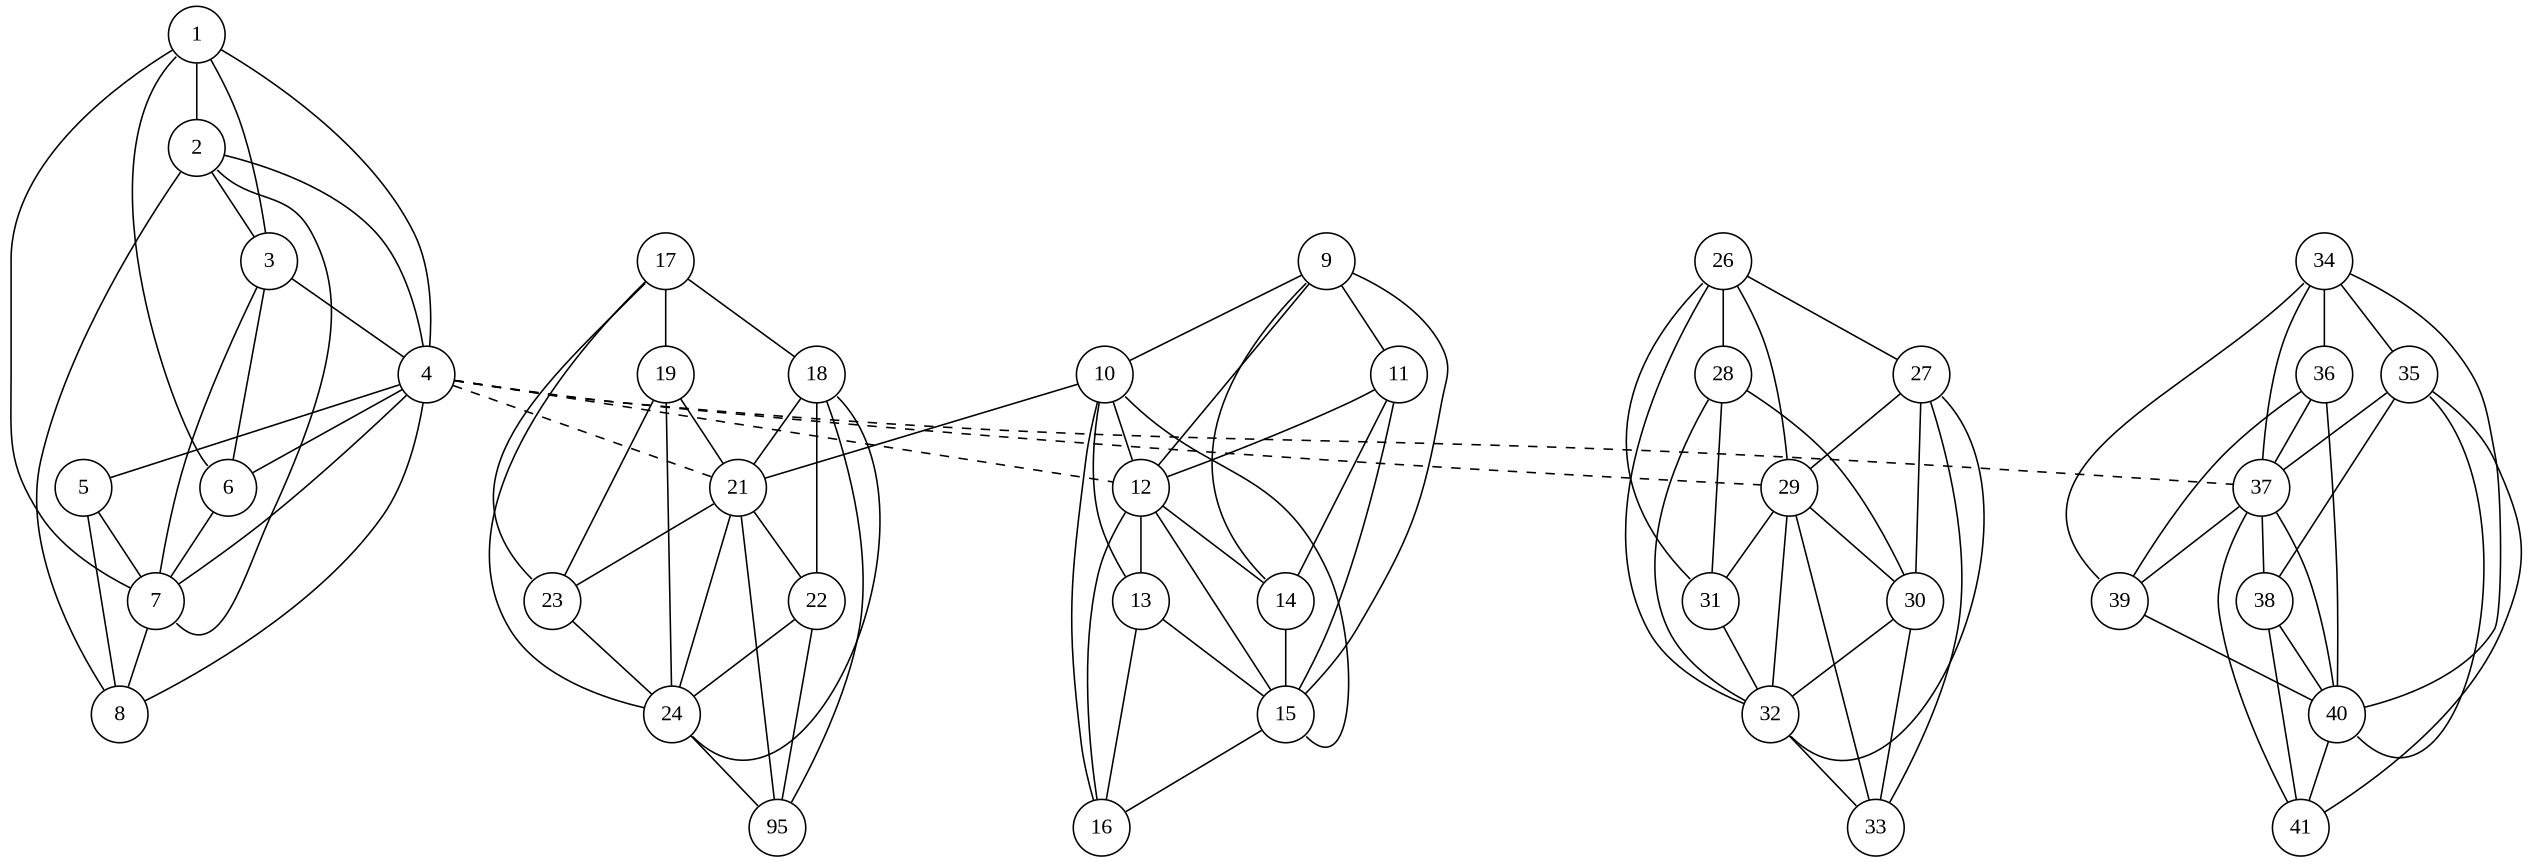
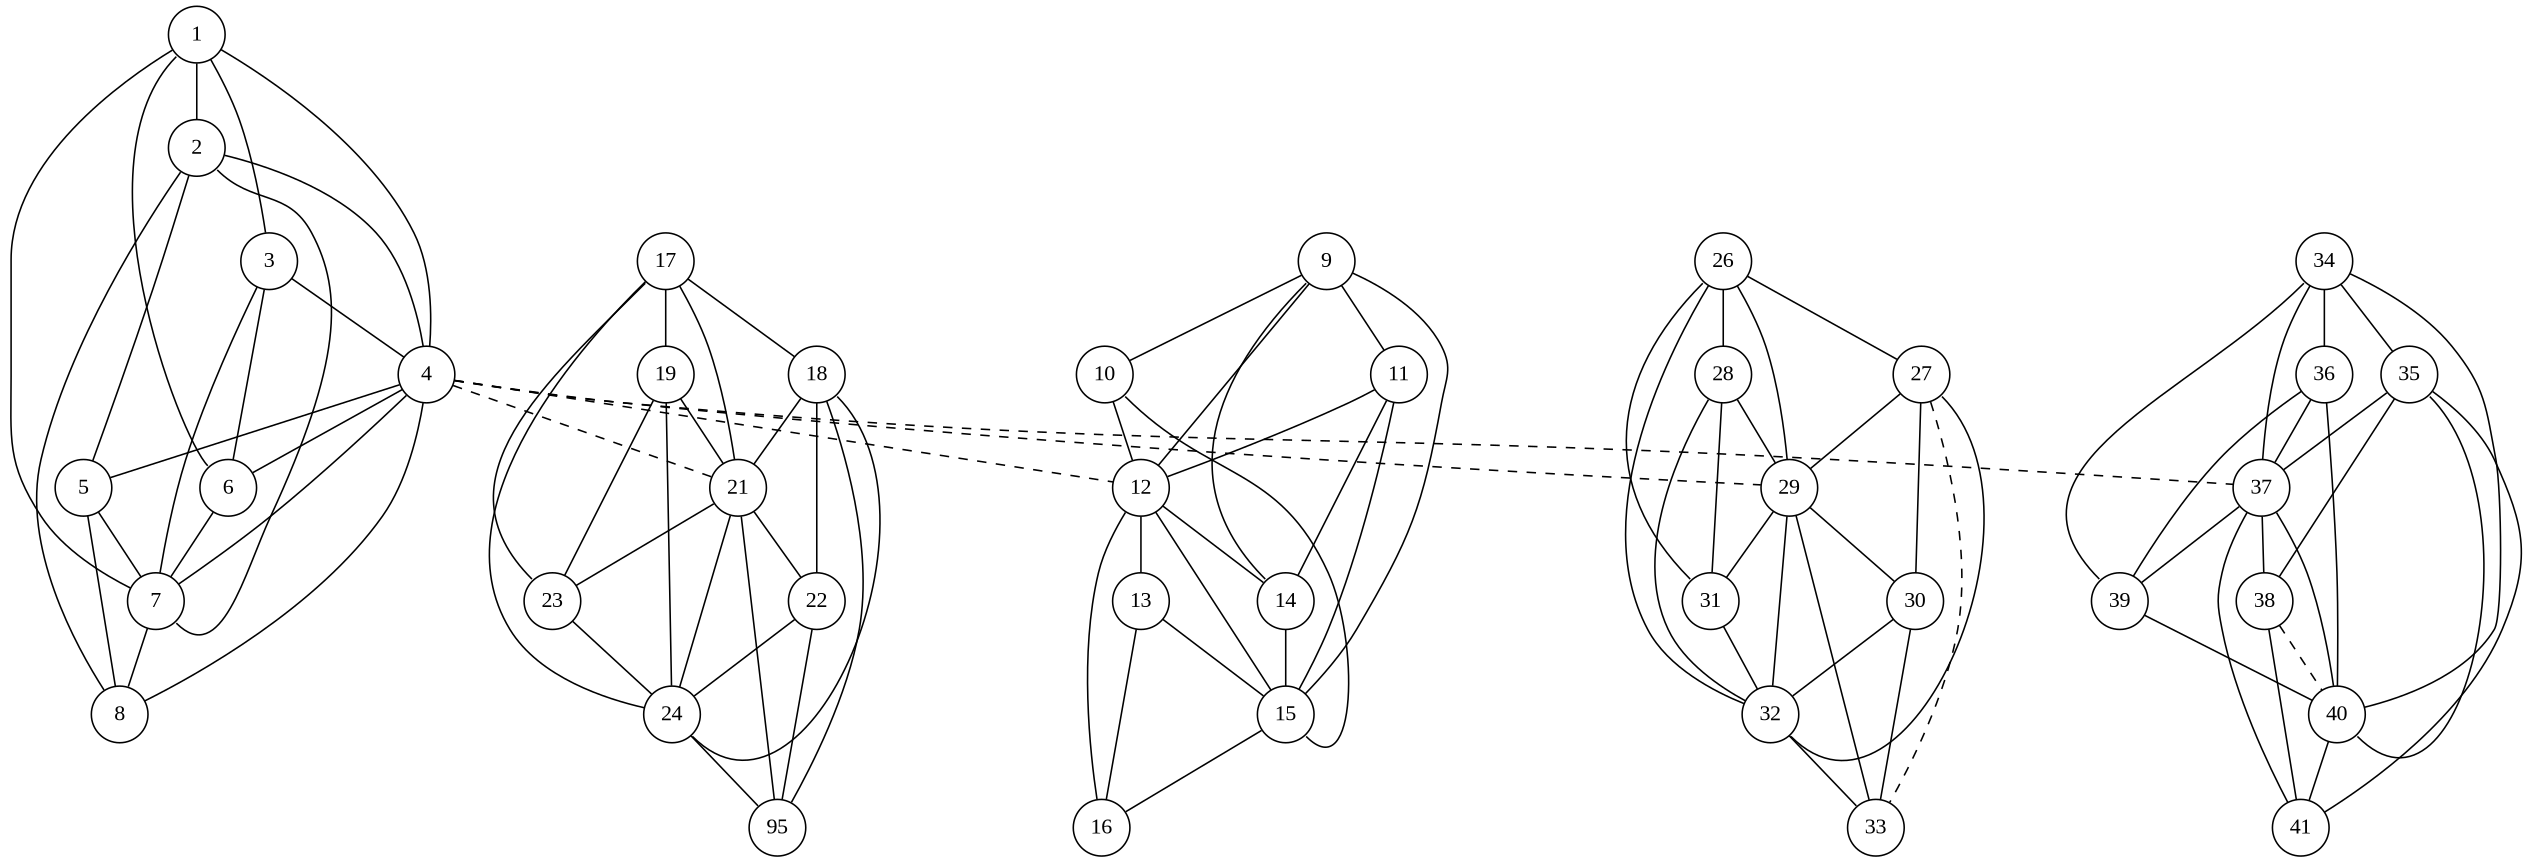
edge "2" -- "3": now "2" -- "5"
edge "10" -- "21": now "17" -- "21"
edge "28" -- "30": now "28" -- "29"
edge "10" -- "13": removed
edge "27" -- "33": style solid -> dashed
edge "10" -- "16": removed
edge "38" -- "40": style solid -> dashed
